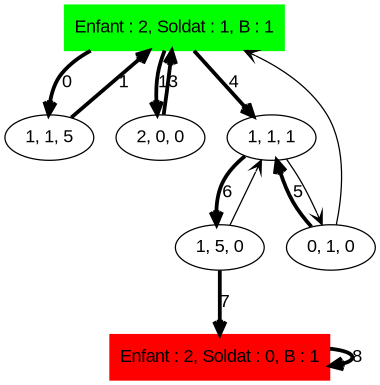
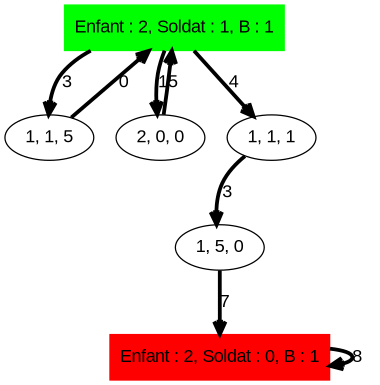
edge "Enfant : 2, Soldat : 1, B : 1" -> "1, 1, 5": label "0" -> "3"
edge "1, 1, 5" -> "Enfant : 2, Soldat : 1, B : 1": label "1" -> "0"
edge "2, 0, 0" -> "Enfant : 2, Soldat : 1, B : 1": label "3" -> "5"
edge "1, 1, 1" -> "1, 5, 0": label "6" -> "3"
edge "1, 5, 0" -> "1, 1, 1": removed
node "0, 1, 0": removed
